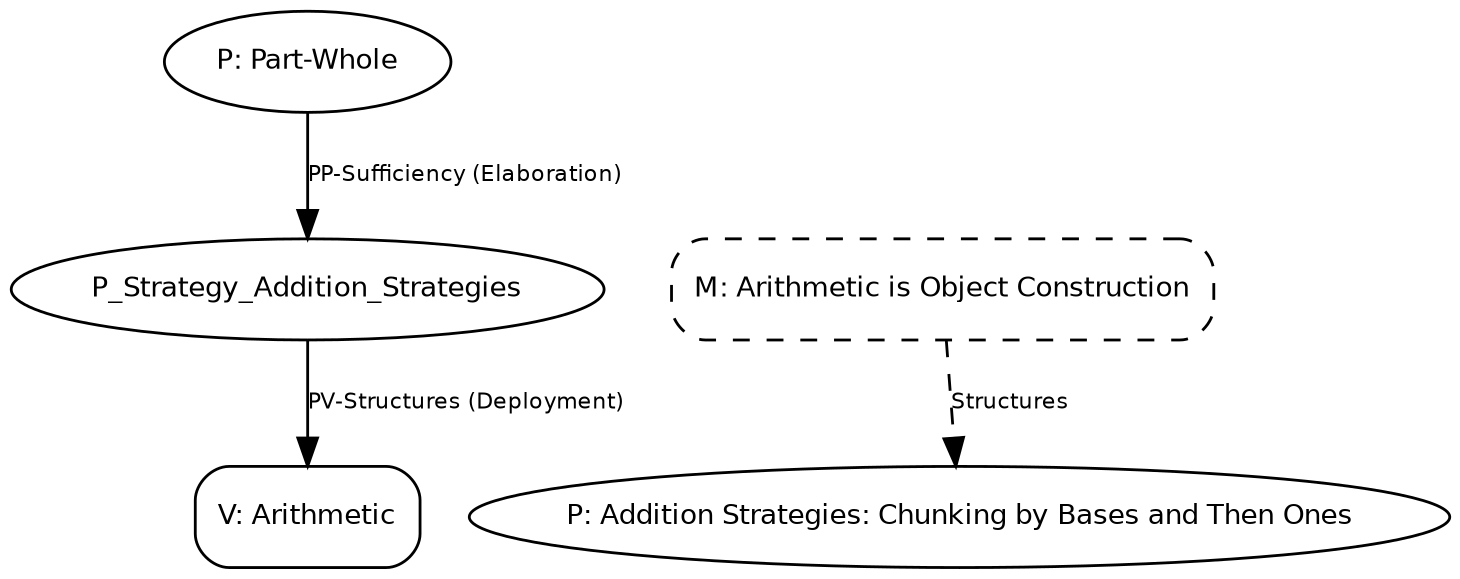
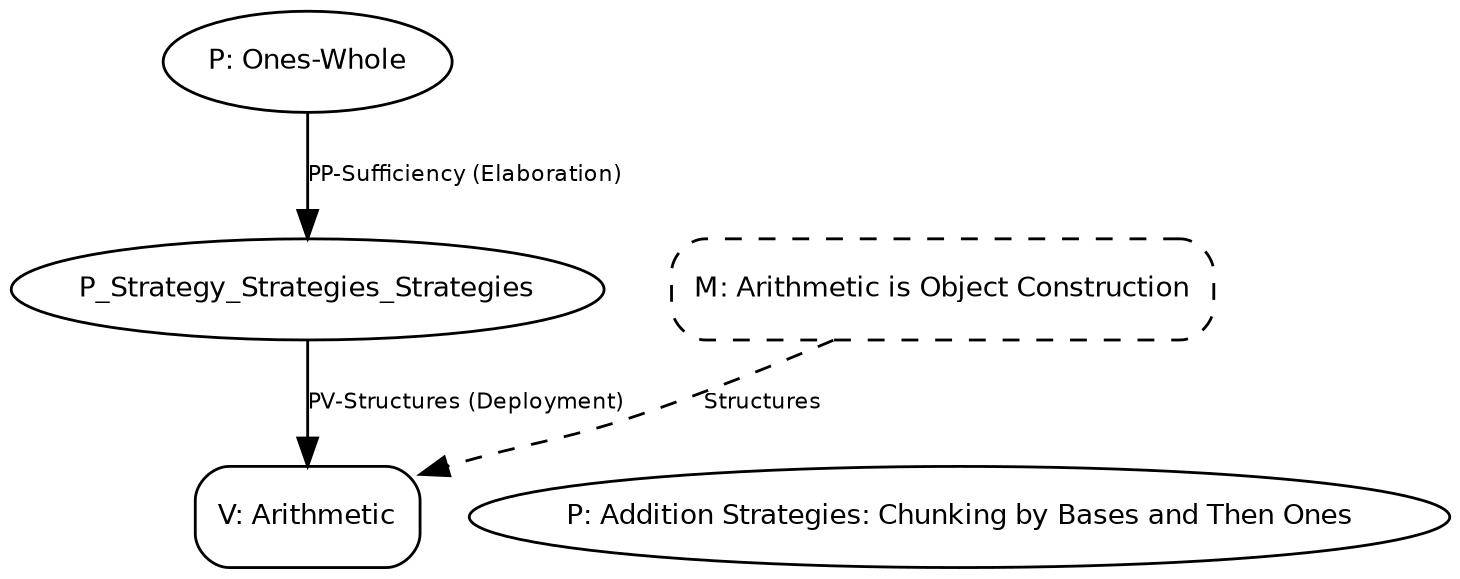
node "P: Part-Whole": label "P: Part-Whole" -> "P: Ones-Whole"
node "P_Strategy_Addition_Strategies": label "P_Strategy_Addition_Strategies" -> "P_Strategy_Strategies_Strategies"
edge "M: Arithmetic is Object Construction" -> "P: Addition Strategies: Chunking by Bases and Then Ones": now "M: Arithmetic is Object Construction" -> "V: Arithmetic"
